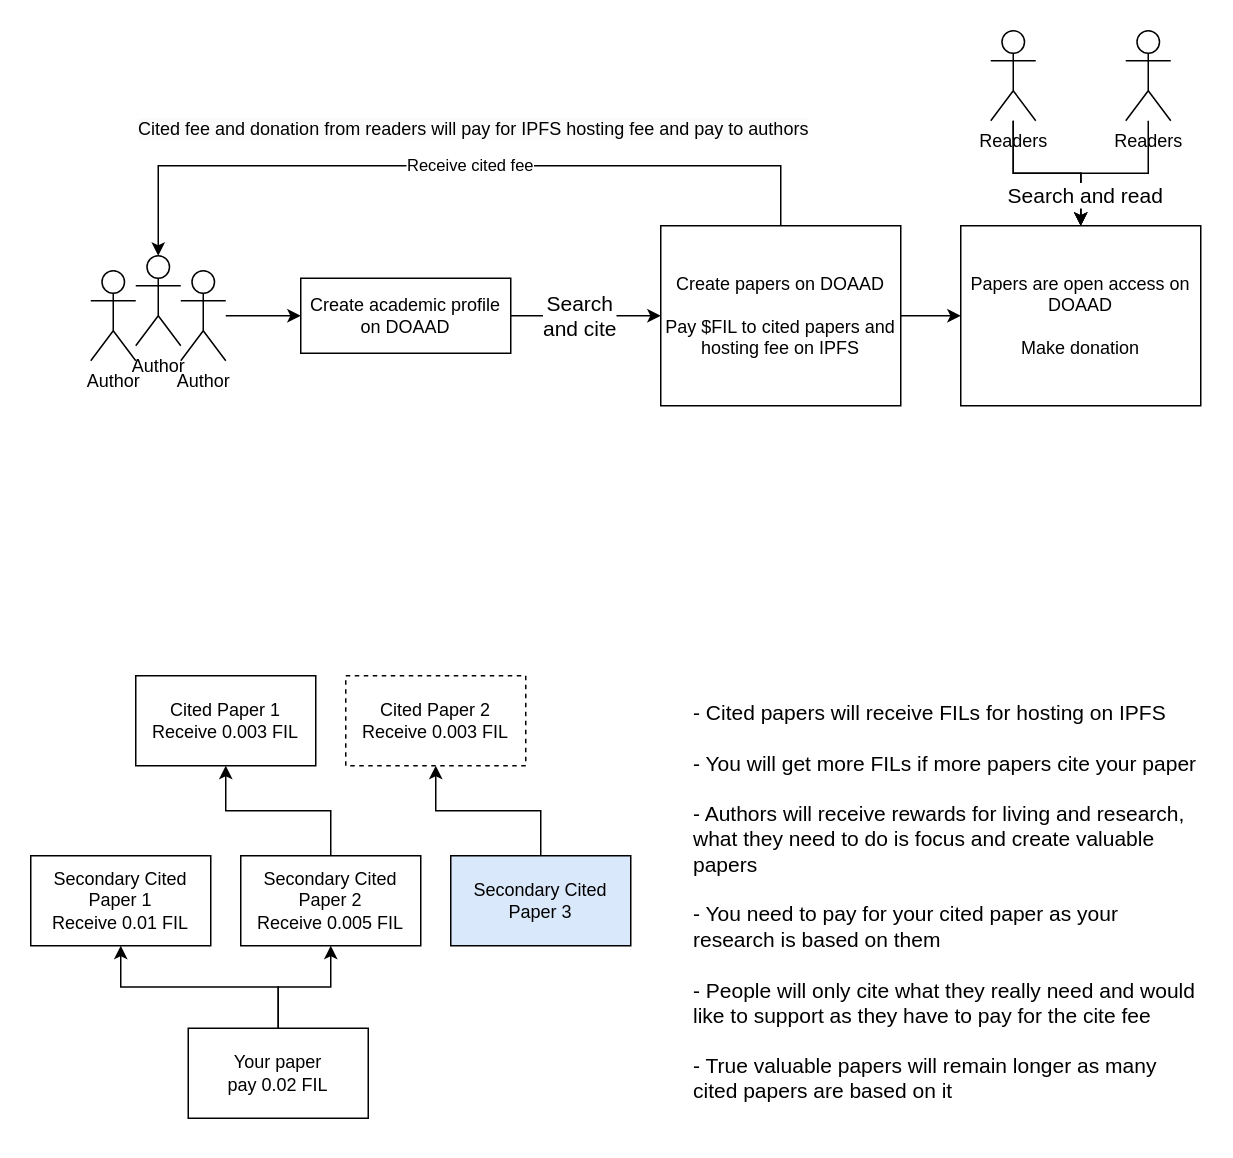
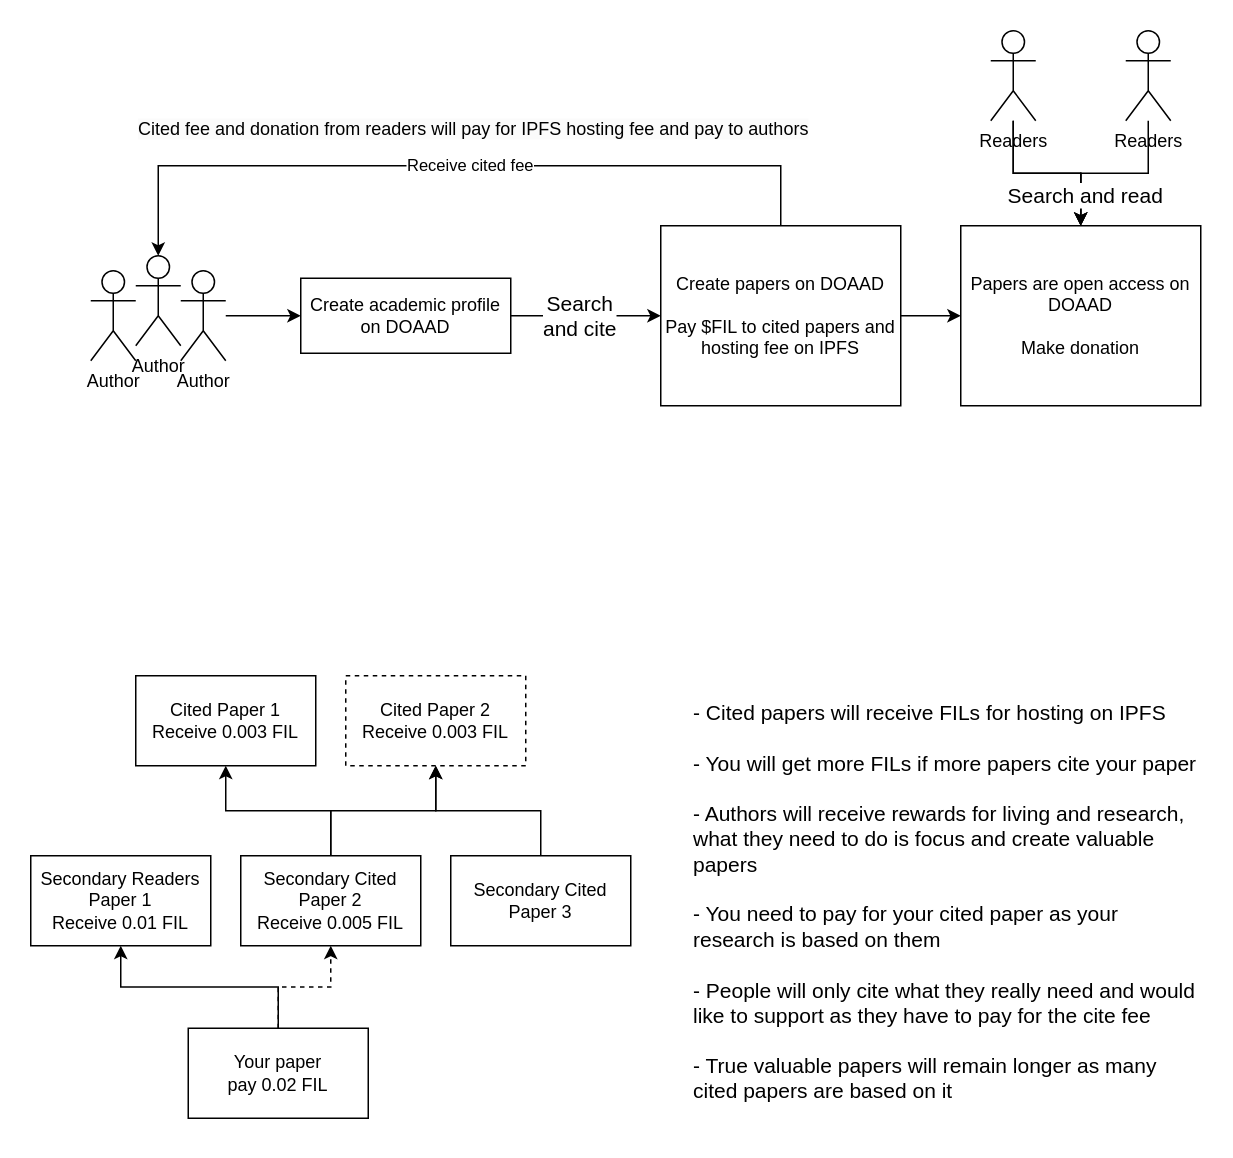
edge "Secondary Cited Paper 2 Receive 0.005 FIL" -> "Cited Paper 2 Receive 0.003 FIL": added
node "Secondary Cited Paper 1 Receive 0.01 FIL": label "Secondary Cited Paper 1 Receive 0.01 FIL" -> "Secondary Readers Paper 1 Receive 0.01 FIL"
node "Secondary Cited Paper 3": fillcolor #dae8fc -> #ffffff
edge "Your paper pay 0.02 FIL" -> "Secondary Cited Paper 2 Receive 0.005 FIL": style solid -> dashed
